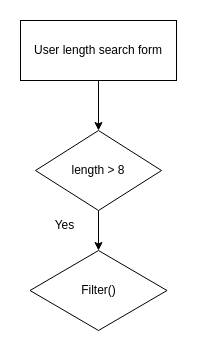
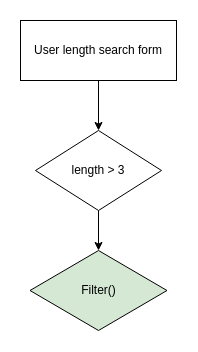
node "length > 8": label "length > 8" -> "length > 3"
node "Yes": removed
node "Filter()": fillcolor #ffffff -> #d5e8d4
